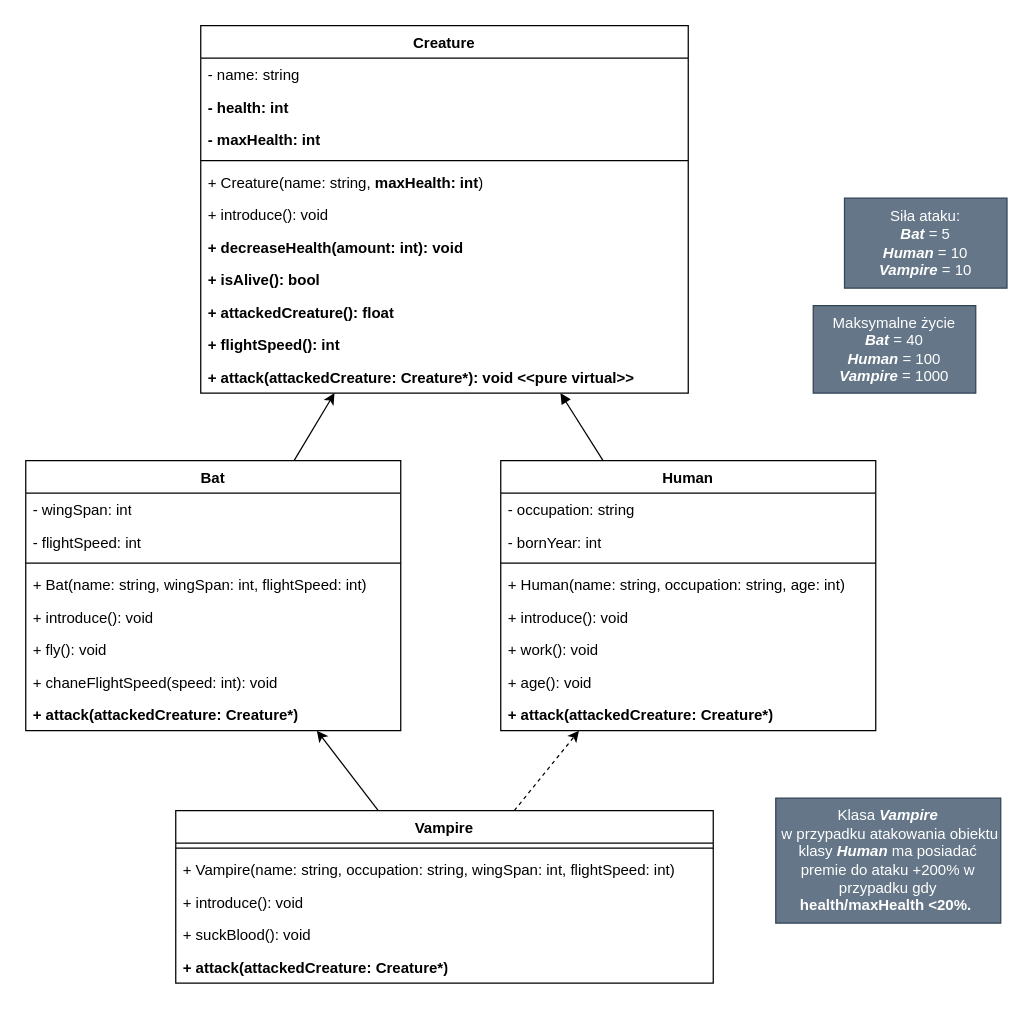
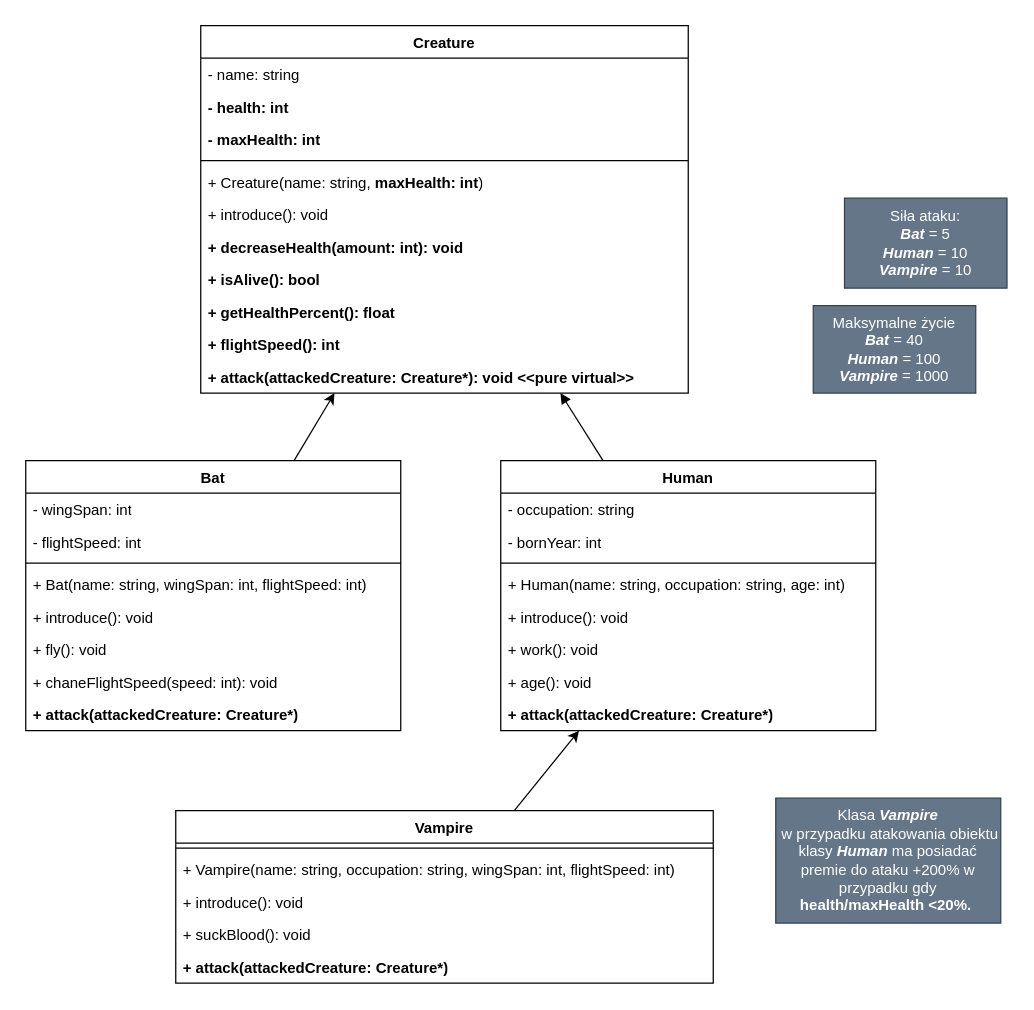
node "+ attackedCreature(): float": label "+ attackedCreature(): float" -> "+ getHealthPercent(): float"
edge "Vampire" -> "Bat": removed
edge "Vampire" -> "Human": style dashed -> solid
